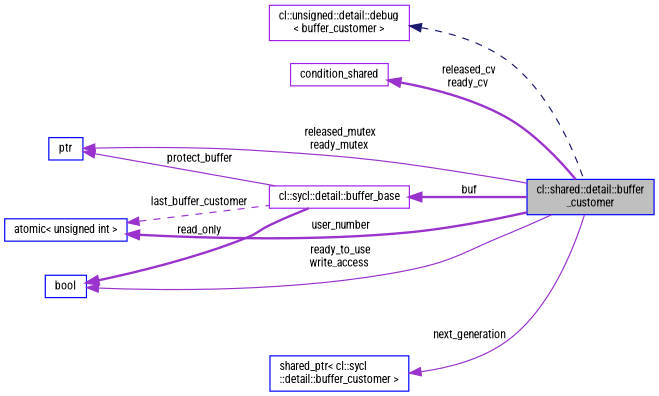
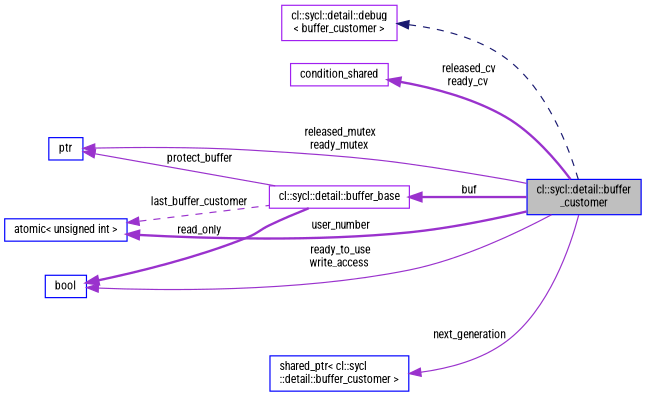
node "cl::unsigned::detail::debug < buffer_customer >": label "cl::unsigned::detail::debug < buffer_customer >" -> "cl::sycl::detail::debug < buffer_customer >"
node "cl::shared::detail::buffer _customer": label "cl::shared::detail::buffer _customer" -> "cl::sycl::detail::buffer _customer"
